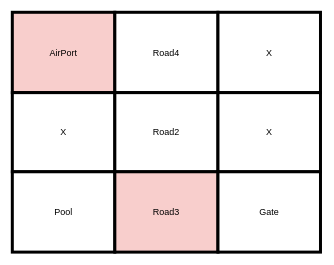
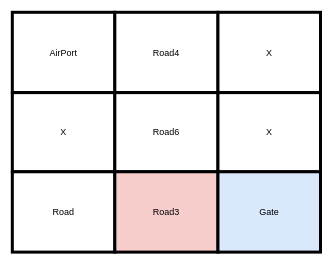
node "AirPort": fillcolor #f8cecc -> #ffffff
node "Road2": label "Road2" -> "Road6"
node "Pool": label "Pool" -> "Road"
node "Gate": fillcolor #ffffff -> #dae8fc
